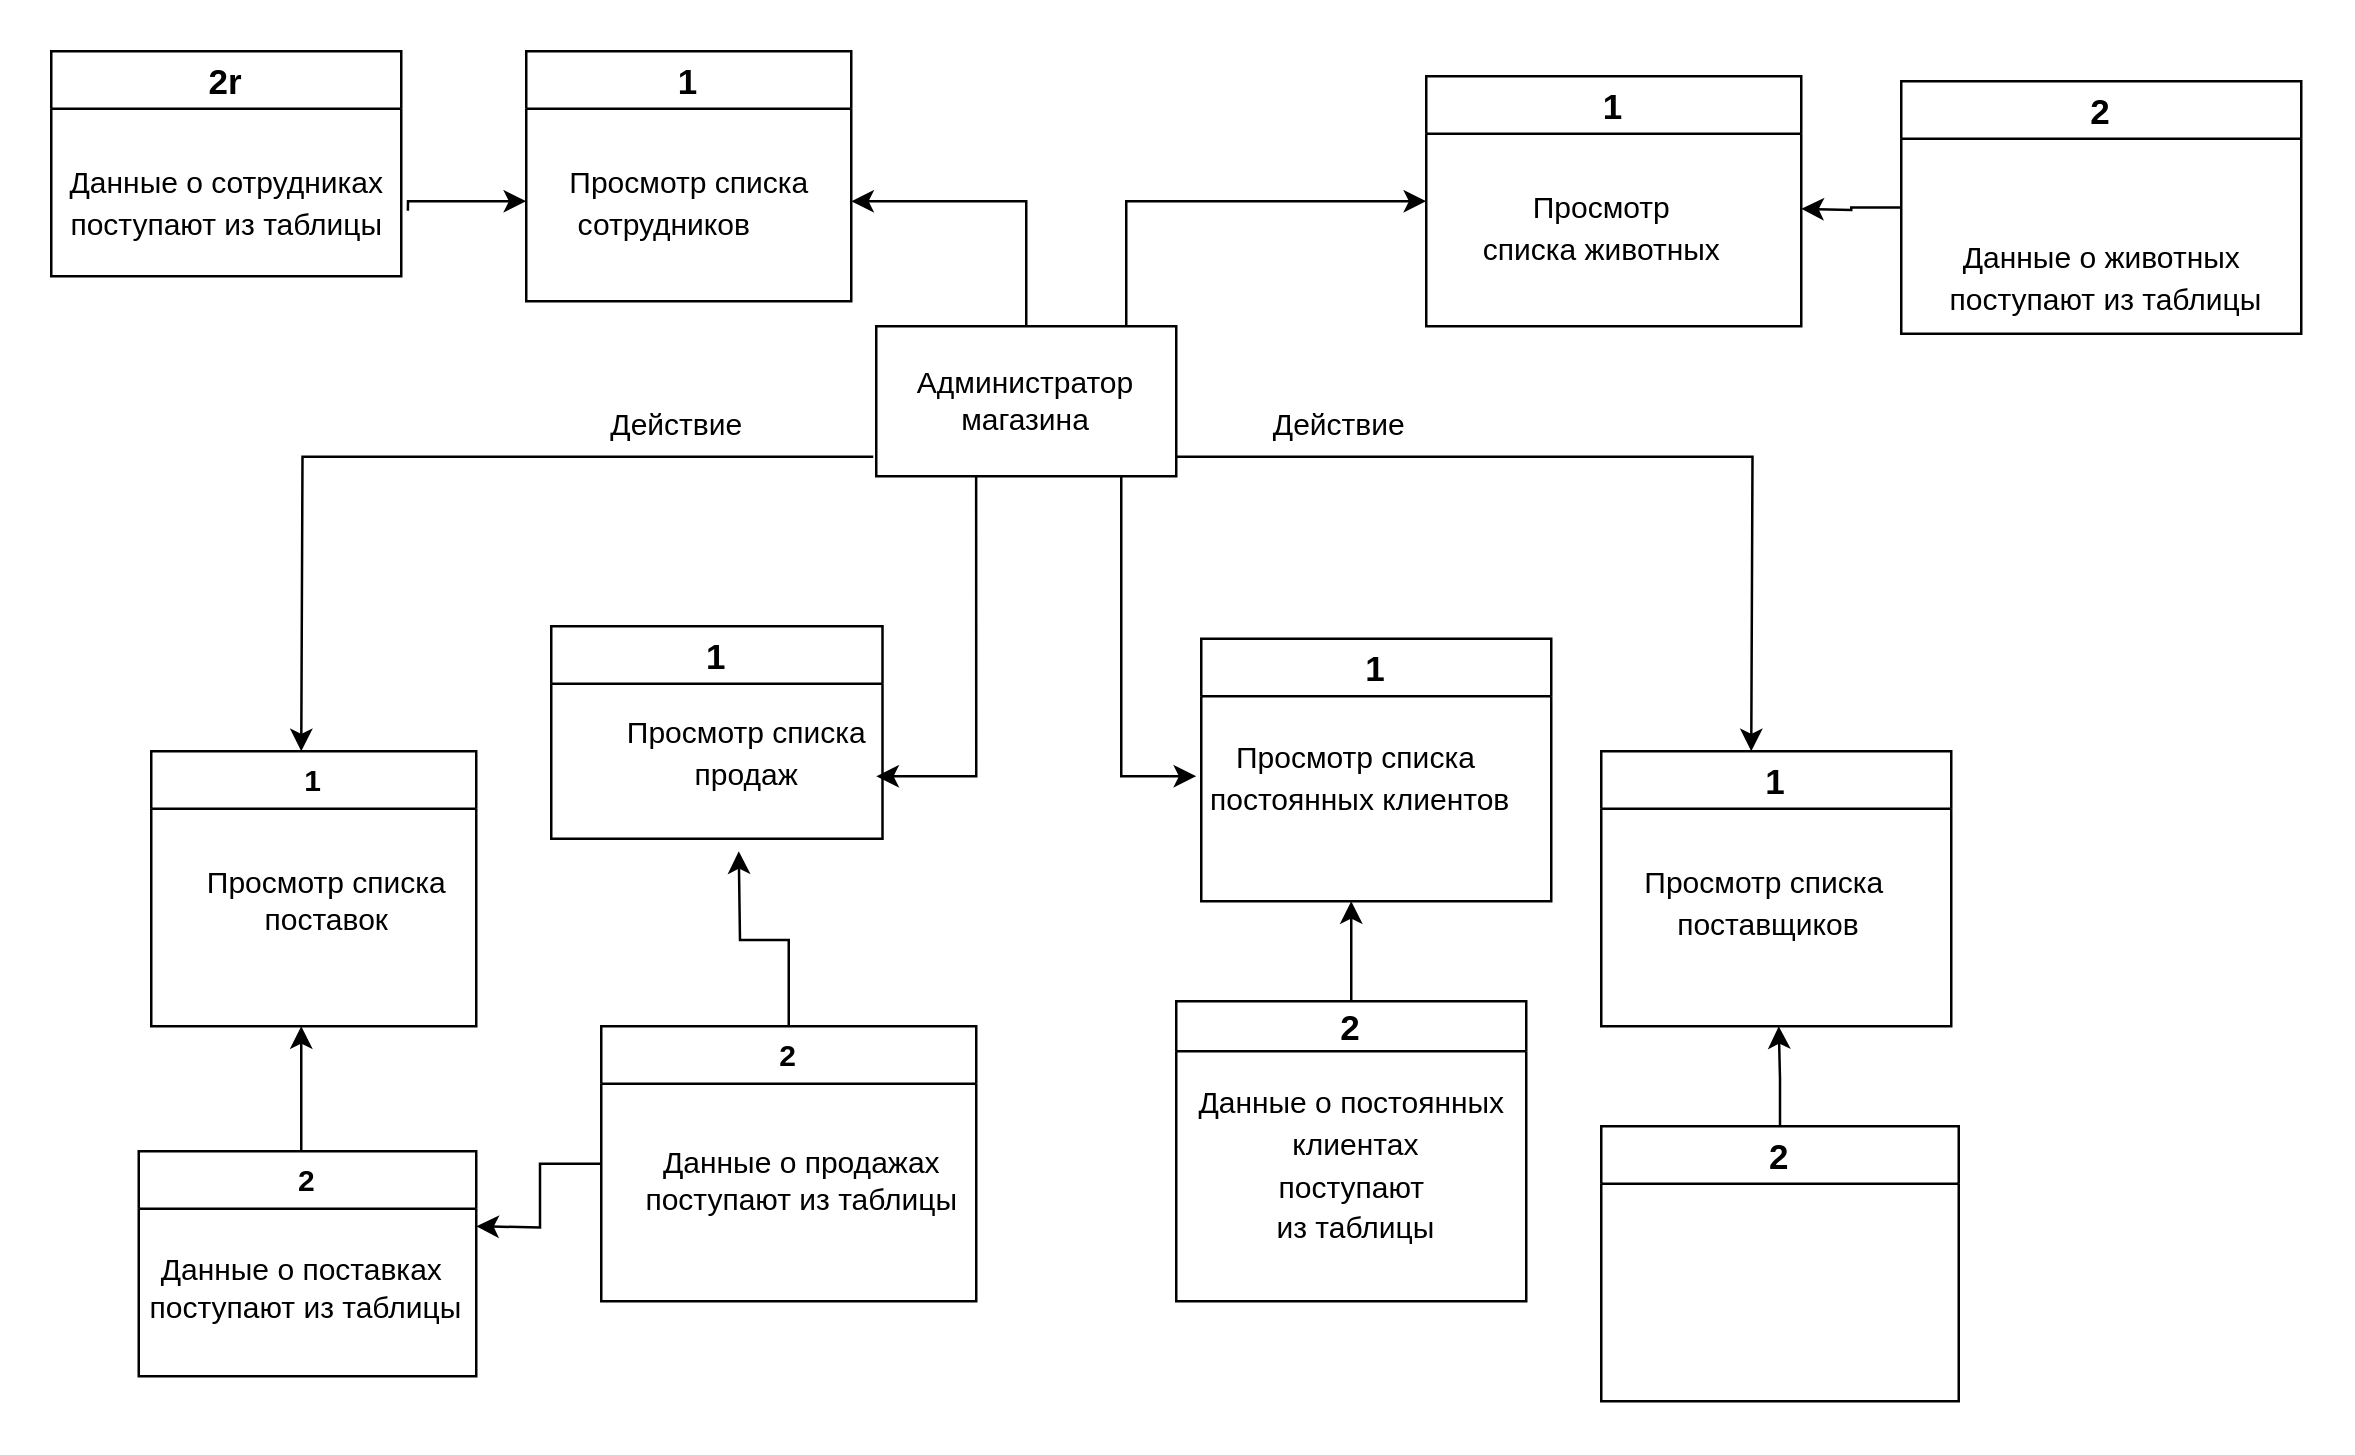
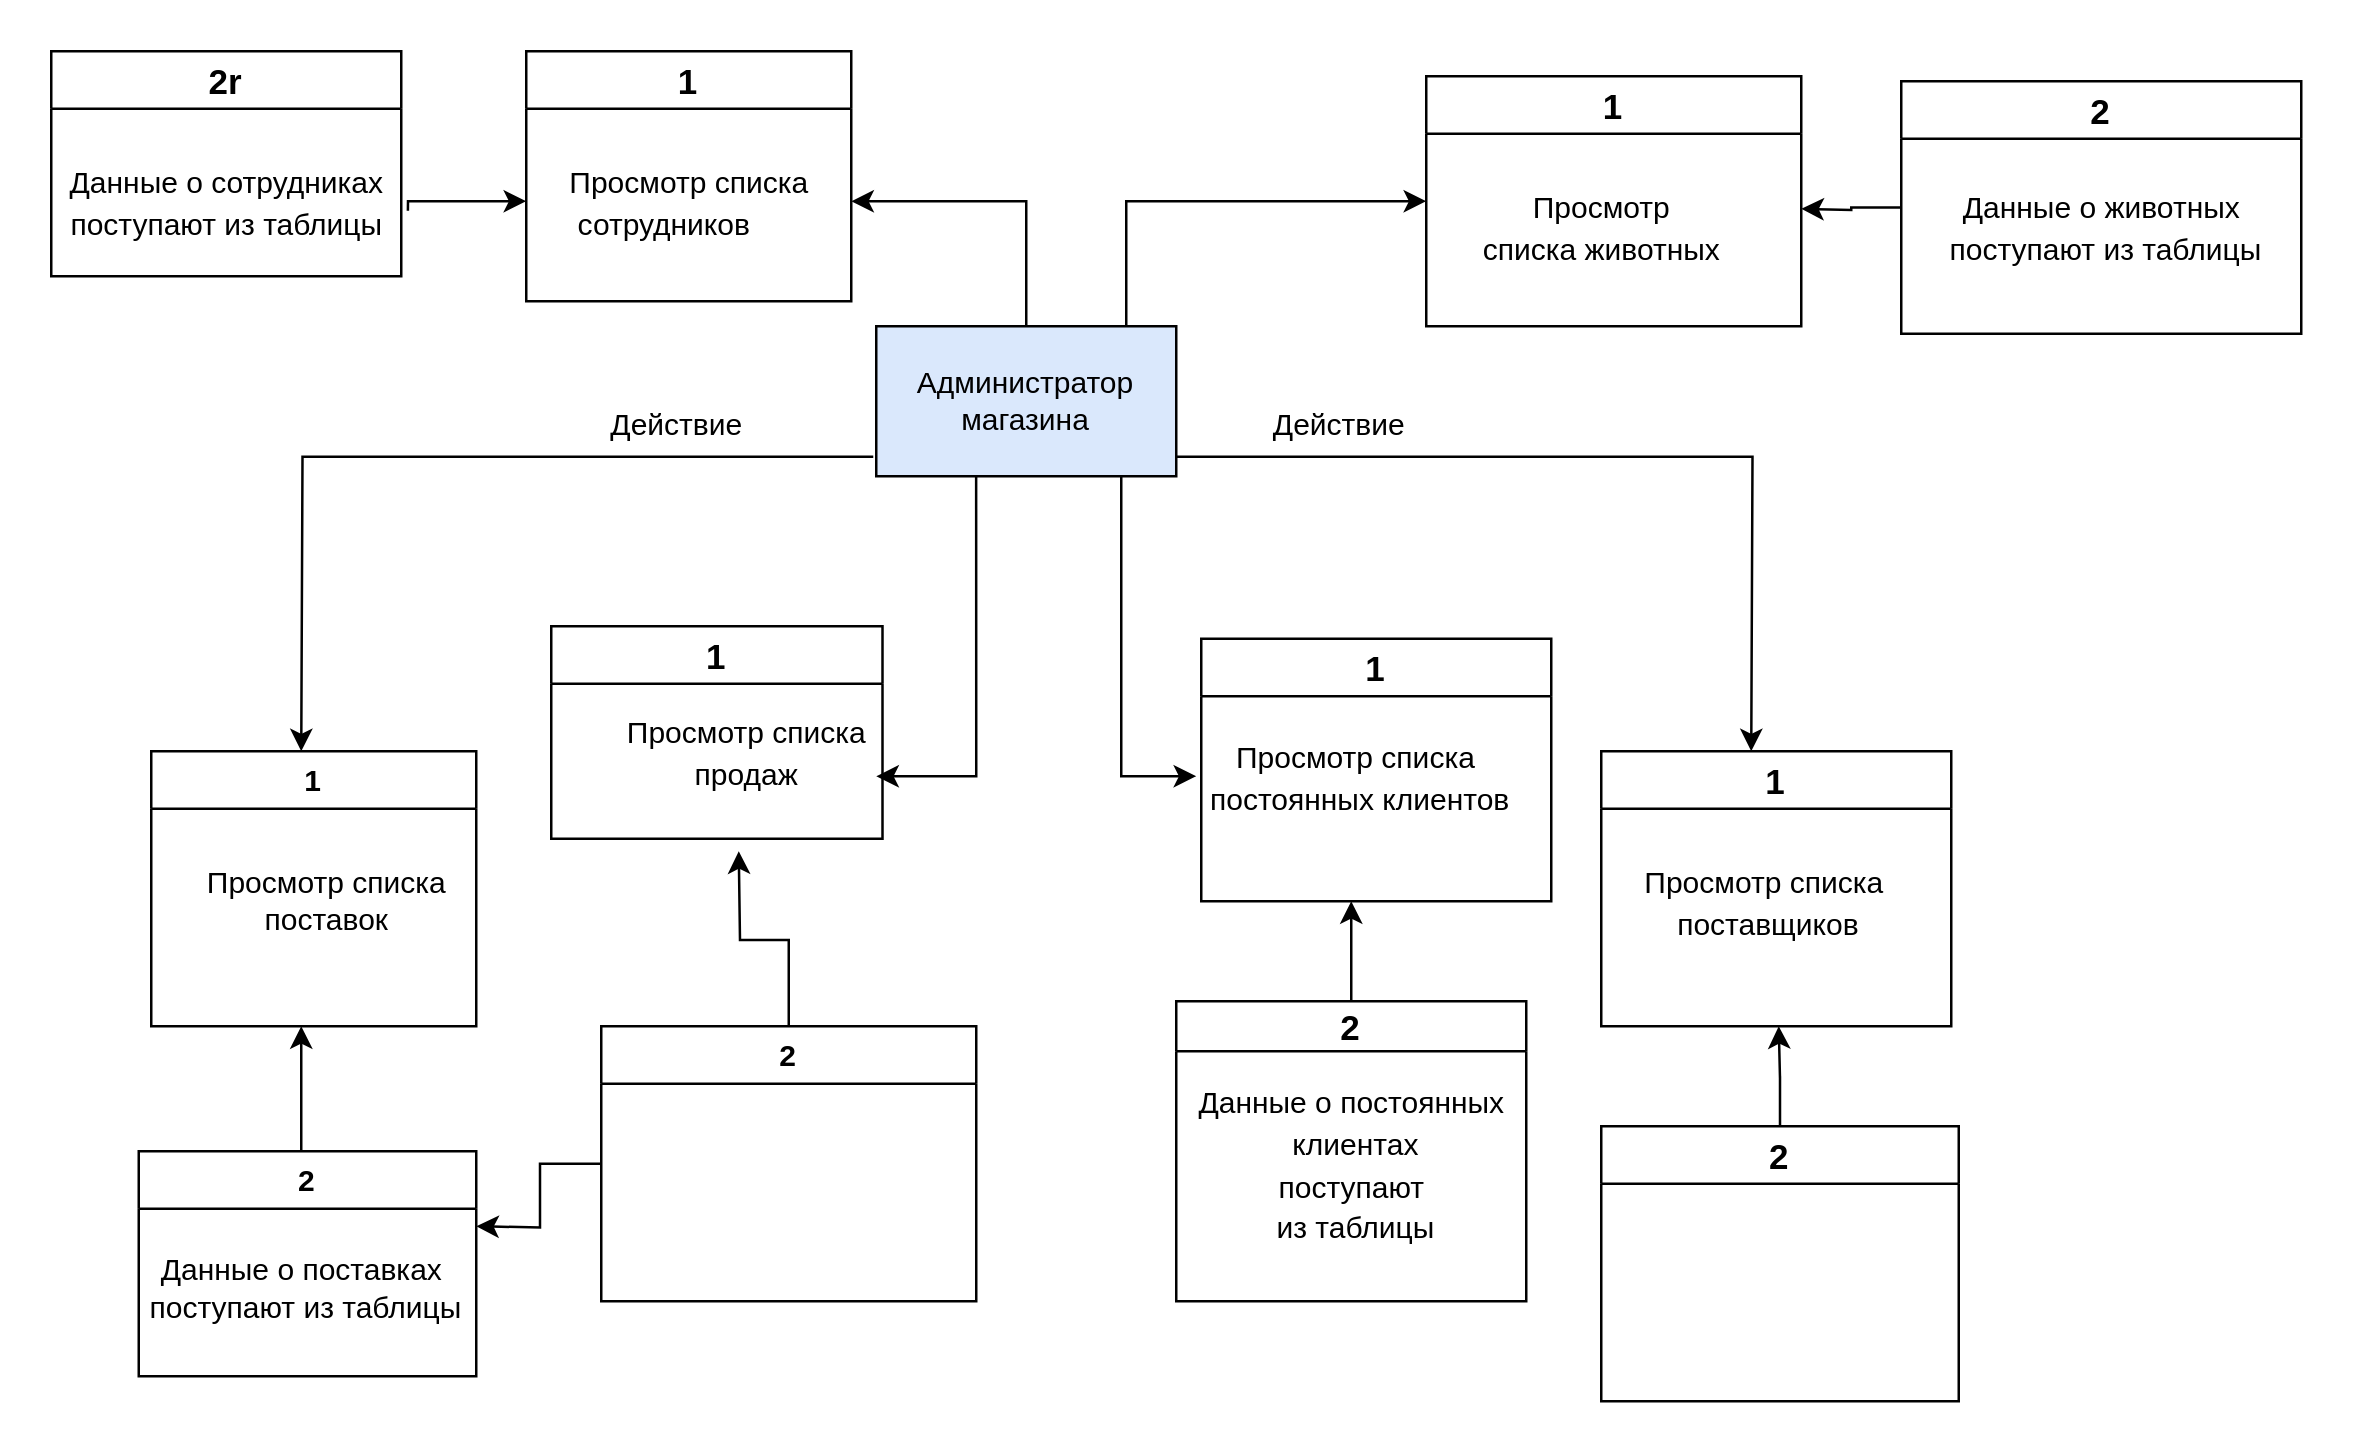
node "Данные о животных поступают из таблицы": moved (2101, 276) -> (2101, 226)
node "Администратор магазина": fillcolor #ffffff -> #dae8fc
node "Данные о продажах поступают из таблицы": removed
